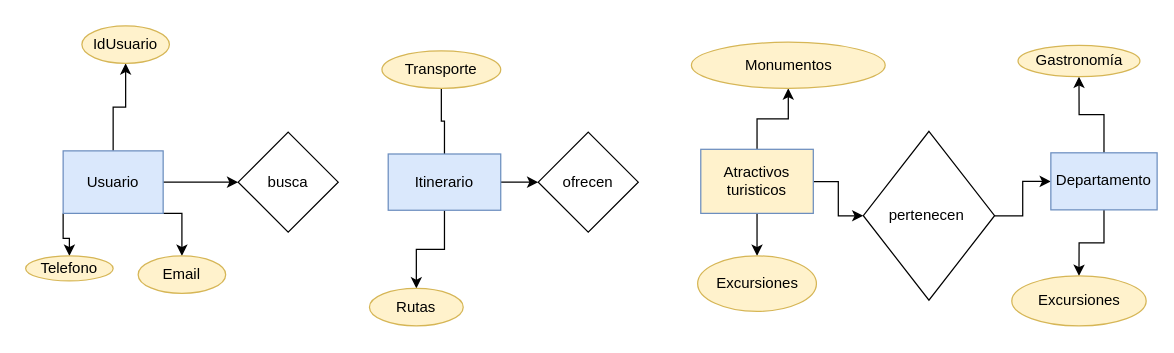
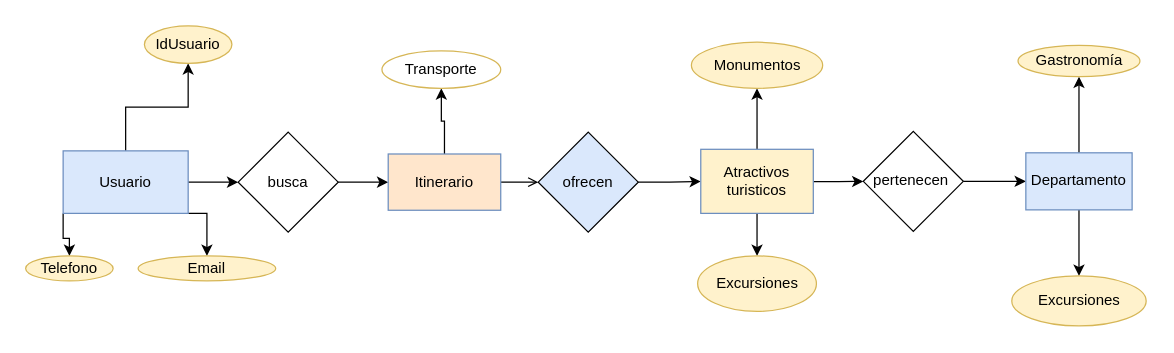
node "IdUsuario": moved (126, 44) -> (188, 44)
node "Monumentos": size 194x46 -> 131x46
node "Transporte": fillcolor #fff2cc -> #ffffff
edge "Transporte" -- "Itinerario": arrowhead none -> classic
node "Departamento": moved (1104, 181) -> (1079, 181)
node "Usuario": size 100x63 -> 125x63
edge "busca" -> "Itinerario": added
node "Itinerario": fillcolor #dae8fc -> #ffe6cc
edge "Itinerario" -> "ofrecen": arrowhead classic -> open
node "ofrecen": fillcolor #ffffff -> #dae8fc
edge "ofrecen" -> "Atractivos turisticos": added
node "pertenecen": size 131x169 -> 100x100
edge "Itinerario" -> "Rutas": removed
node "Email": size 88x38 -> 138x25
node "Rutas": removed
